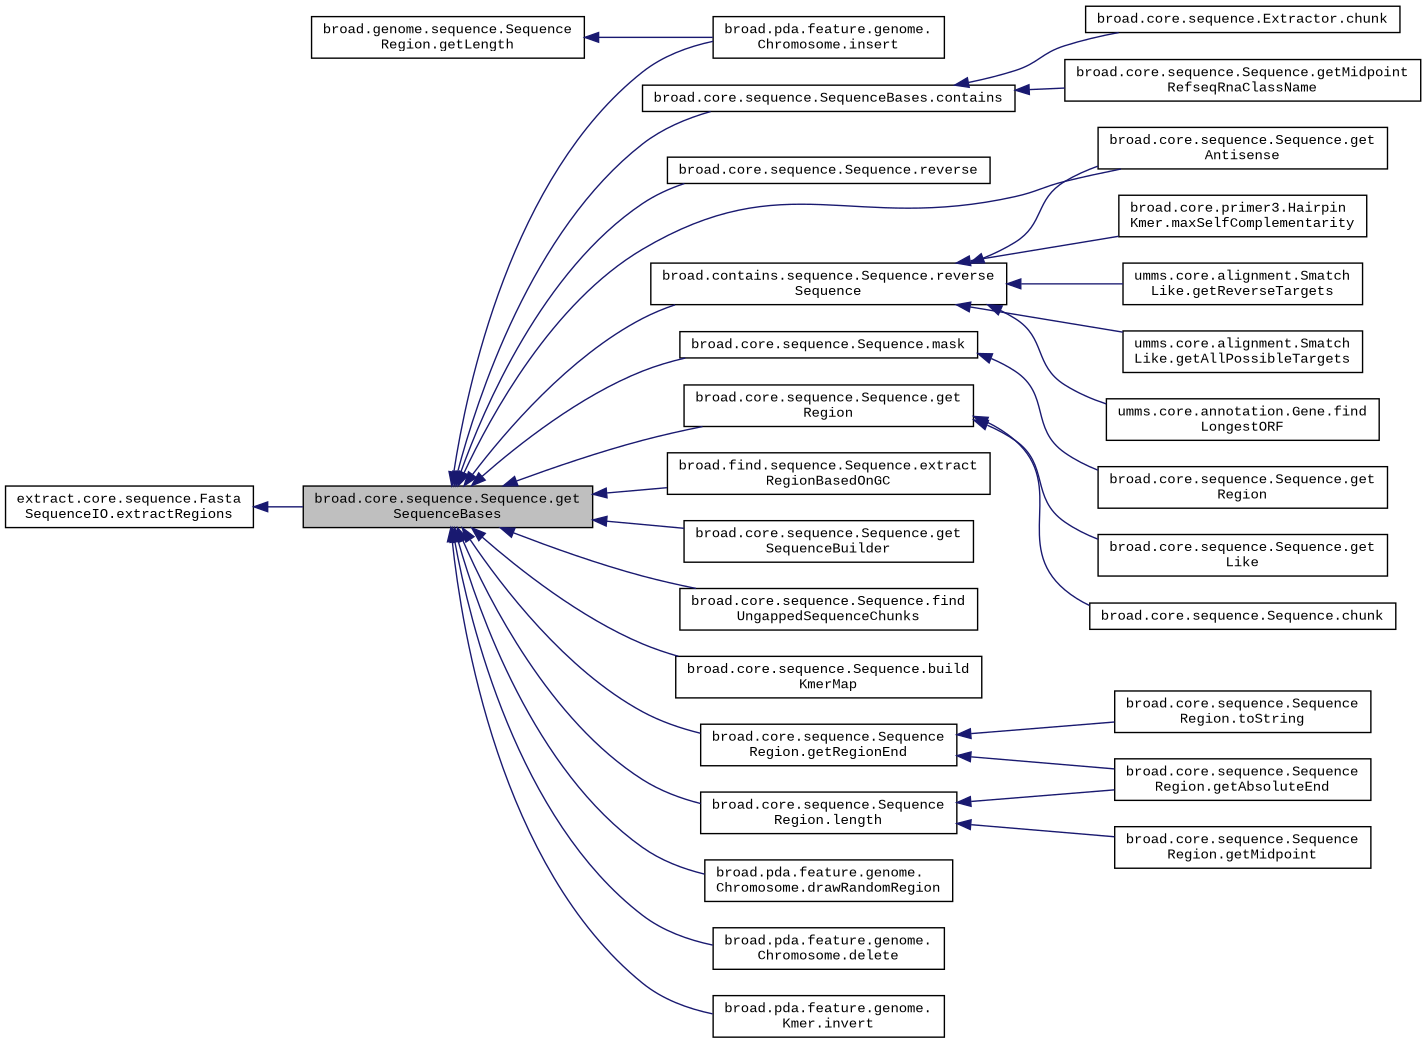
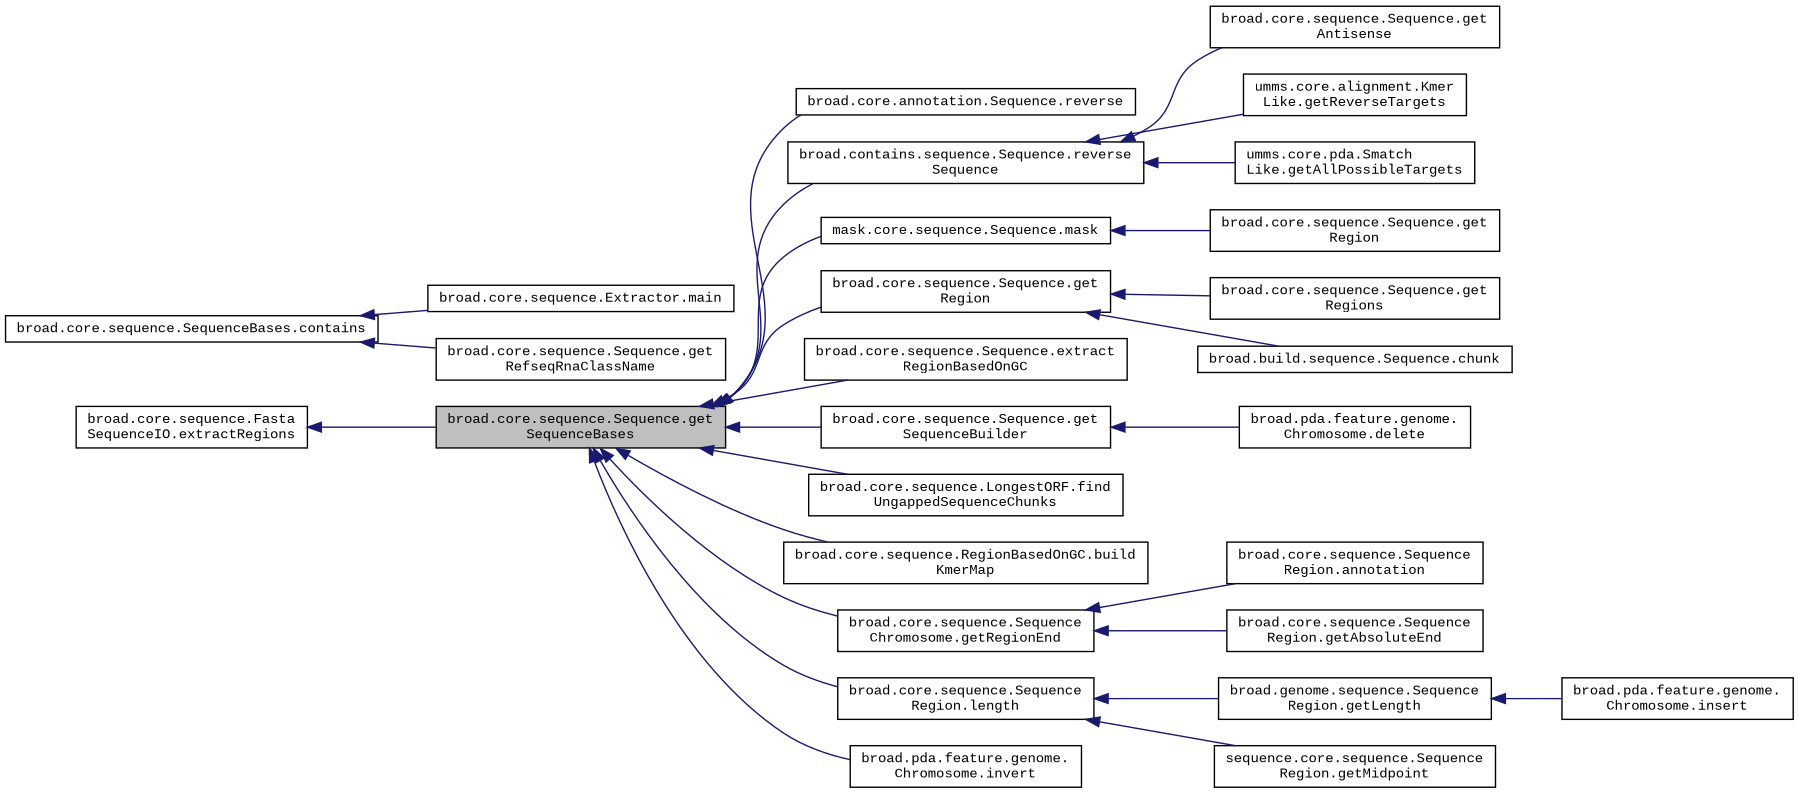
node "broad.core.sequence.Extractor.chunk": label "broad.core.sequence.Extractor.chunk" -> "broad.core.sequence.Extractor.main"
node "broad.core.sequence.Sequence.getMidpoint RefseqRnaClassName": label "broad.core.sequence.Sequence.getMidpoint RefseqRnaClassName" -> "broad.core.sequence.Sequence.get RefseqRnaClassName"
node "broad.core.sequence.Sequence.reverse": label "broad.core.sequence.Sequence.reverse" -> "broad.core.annotation.Sequence.reverse"
edge "broad.core.sequence.Sequence.get Antisense" -> "broad.core.sequence.Sequence.get SequenceBases": removed
node "broad.core.primer3.Hairpin Kmer.maxSelfComplementarity": removed
edge "broad.pda.feature.genome. Chromosome.insert" -> "broad.core.sequence.Sequence.get SequenceBases": removed
edge "broad.core.sequence.SequenceBases.contains" -> "broad.core.sequence.Sequence.get SequenceBases": removed
node "umms.core.alignment.Smatch Like.getReverseTargets": label "umms.core.alignment.Smatch Like.getReverseTargets" -> "umms.core.alignment.Kmer Like.getReverseTargets"
node "broad.core.sequence.Sequence.mask": label "broad.core.sequence.Sequence.mask" -> "mask.core.sequence.Sequence.mask"
node "umms.core.alignment.Smatch Like.getAllPossibleTargets": label "umms.core.alignment.Smatch Like.getAllPossibleTargets" -> "umms.core.pda.Smatch Like.getAllPossibleTargets"
node "umms.core.annotation.Gene.find LongestORF": removed
node "broad.find.sequence.Sequence.extract RegionBasedOnGC": label "broad.find.sequence.Sequence.extract RegionBasedOnGC" -> "broad.core.sequence.Sequence.extract RegionBasedOnGC"
node "extract.core.sequence.Fasta SequenceIO.extractRegions": label "extract.core.sequence.Fasta SequenceIO.extractRegions" -> "broad.core.sequence.Fasta SequenceIO.extractRegions"
node "broad.core.sequence.Sequence.get Like": label "broad.core.sequence.Sequence.get Like" -> "broad.core.sequence.Sequence.get Regions"
node "broad.core.sequence.Sequence.find UngappedSequenceChunks": label "broad.core.sequence.Sequence.find UngappedSequenceChunks" -> "broad.core.sequence.LongestORF.find UngappedSequenceChunks"
node "broad.core.sequence.Sequence.chunk": label "broad.core.sequence.Sequence.chunk" -> "broad.build.sequence.Sequence.chunk"
node "broad.core.sequence.Sequence.build KmerMap": label "broad.core.sequence.Sequence.build KmerMap" -> "broad.core.sequence.RegionBasedOnGC.build KmerMap"
node "broad.core.sequence.Sequence Region.toString": label "broad.core.sequence.Sequence Region.toString" -> "broad.core.sequence.Sequence Region.annotation"
node "broad.core.sequence.Sequence Region.getRegionEnd": label "broad.core.sequence.Sequence Region.getRegionEnd" -> "broad.core.sequence.Sequence Chromosome.getRegionEnd"
edge "broad.pda.feature.genome. Chromosome.delete" -> "broad.core.sequence.Sequence.get SequenceBases": now "broad.pda.feature.genome. Chromosome.delete" -> "broad.core.sequence.Sequence.get SequenceBuilder"
edge "broad.core.sequence.Sequence Region.getAbsoluteEnd" -> "broad.core.sequence.Sequence Region.length": now "broad.genome.sequence.Sequence Region.getLength" -> "broad.core.sequence.Sequence Region.length"
node "broad.core.sequence.Sequence Region.getMidpoint": label "broad.core.sequence.Sequence Region.getMidpoint" -> "sequence.core.sequence.Sequence Region.getMidpoint"
node "broad.pda.feature.genome. Chromosome.drawRandomRegion": removed
node "broad.pda.feature.genome. Kmer.invert": label "broad.pda.feature.genome. Kmer.invert" -> "broad.pda.feature.genome. Chromosome.invert"
